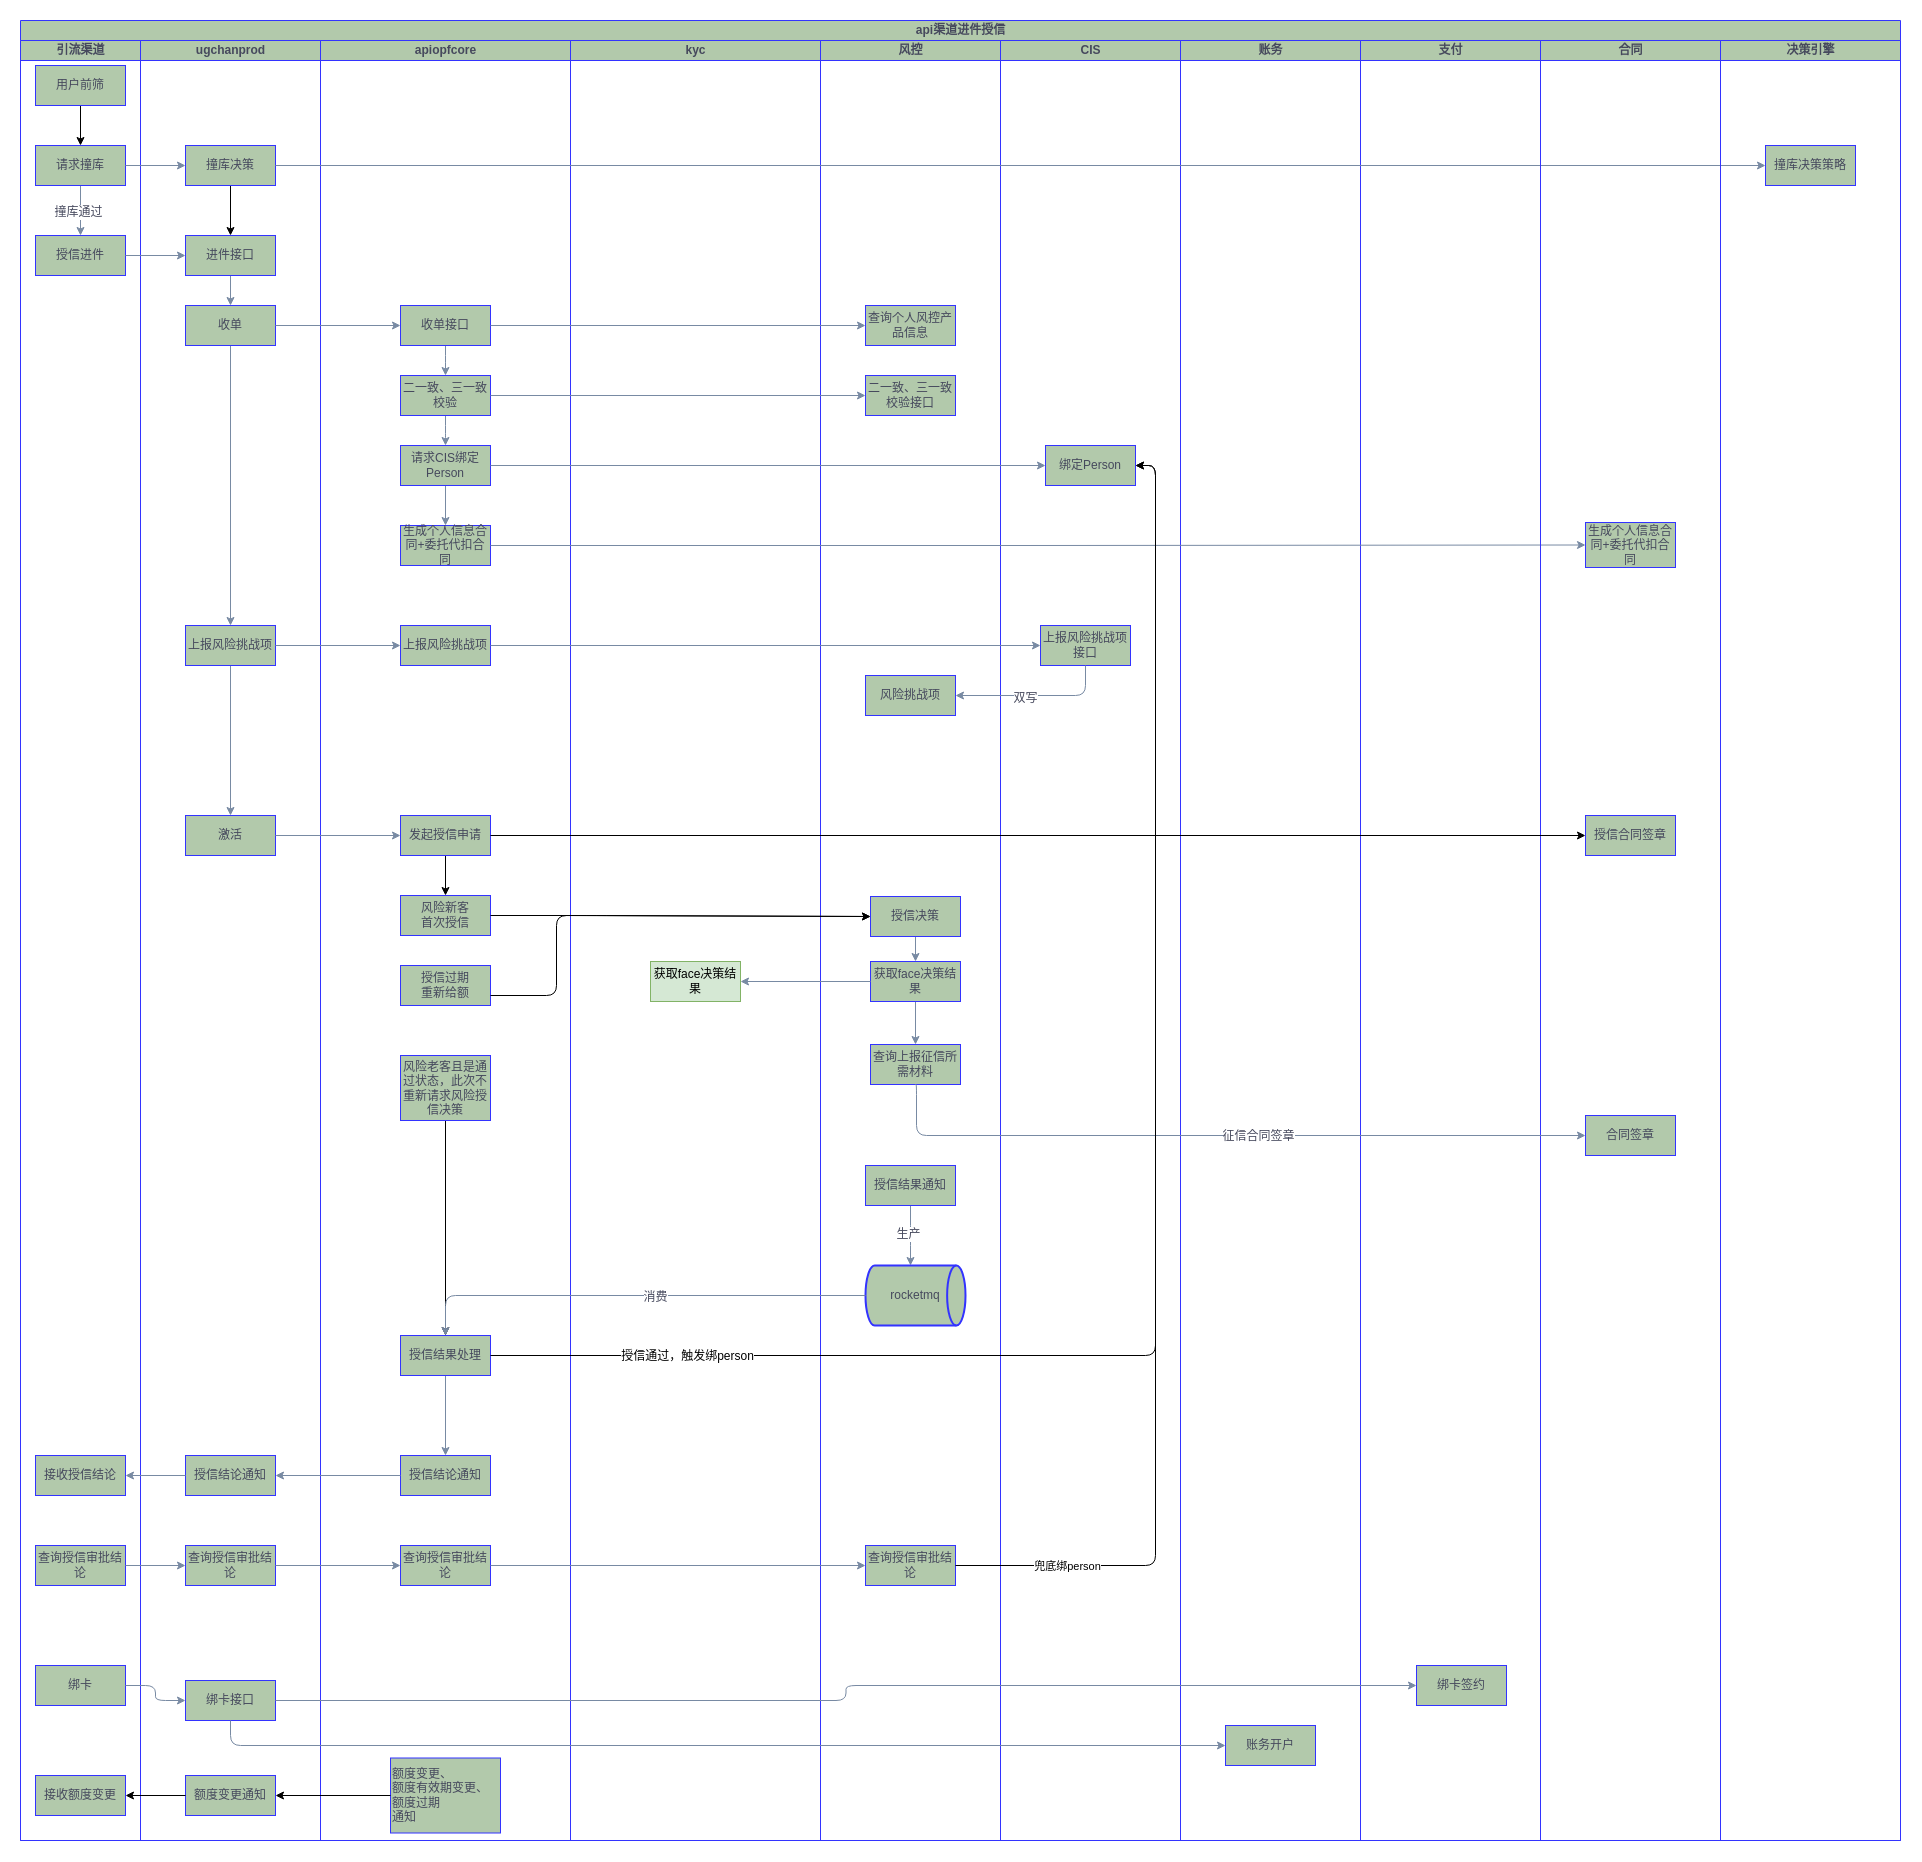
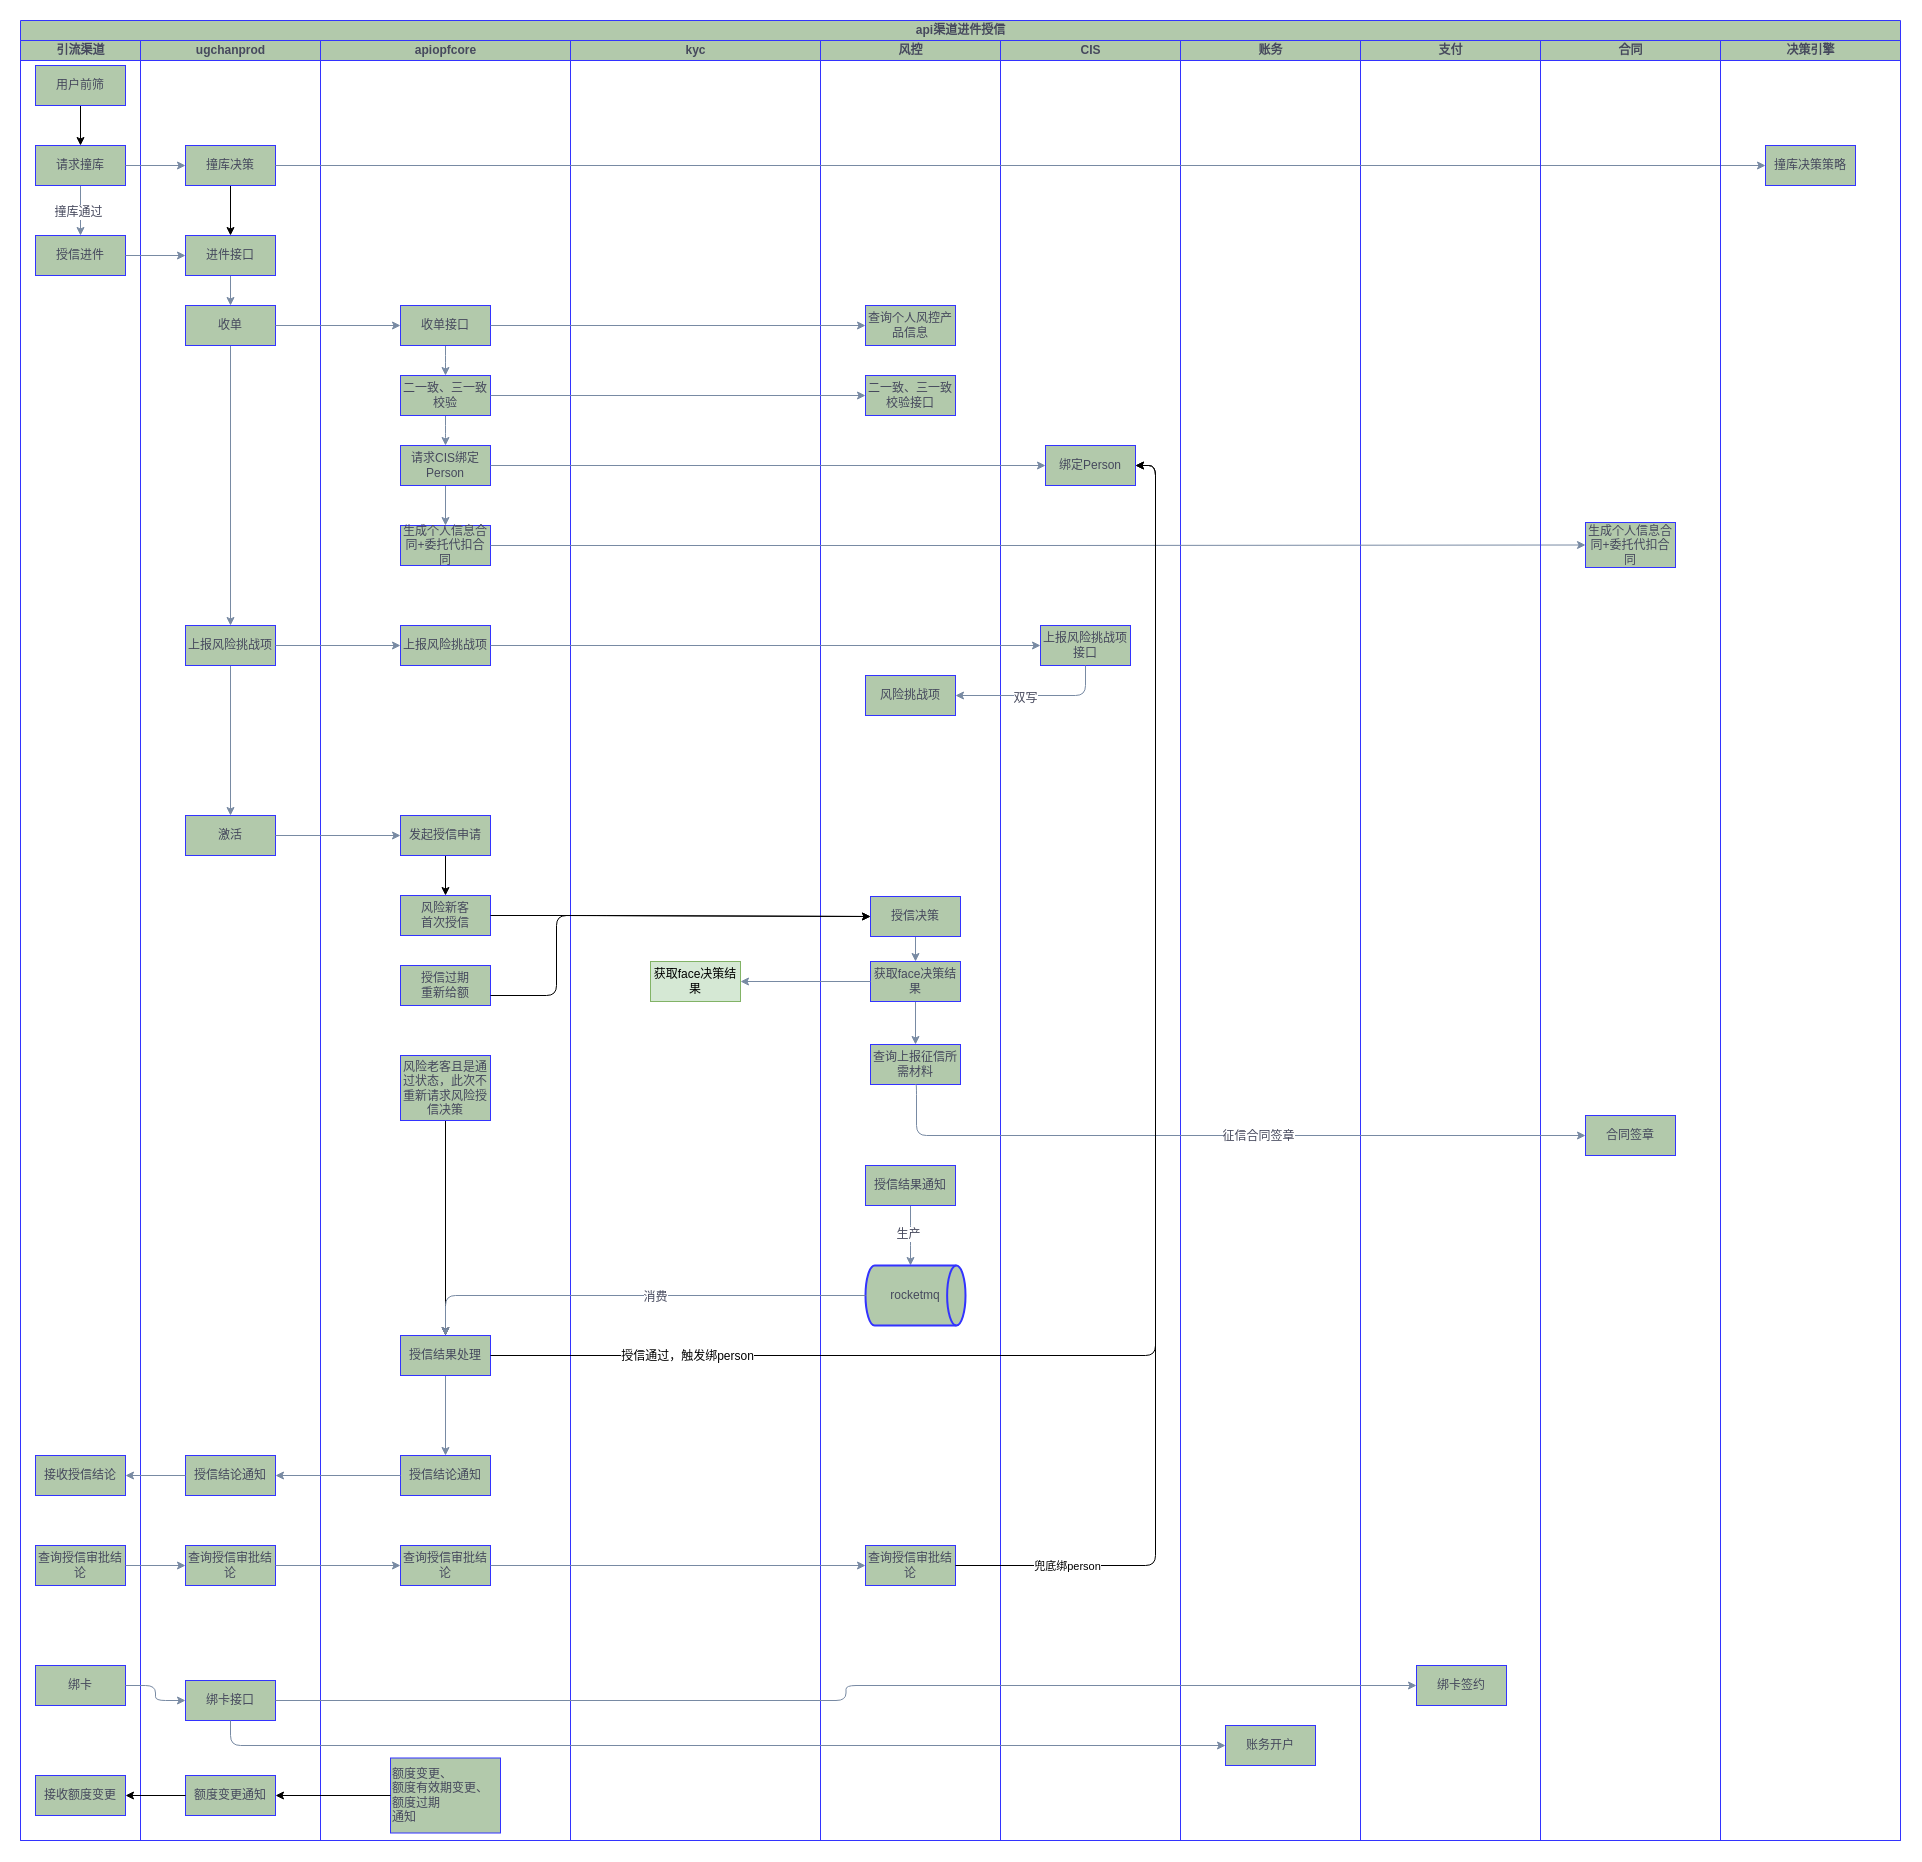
edge "发起授信申请" -> "授信合同签章": removed
node "授信合同签章": removed
